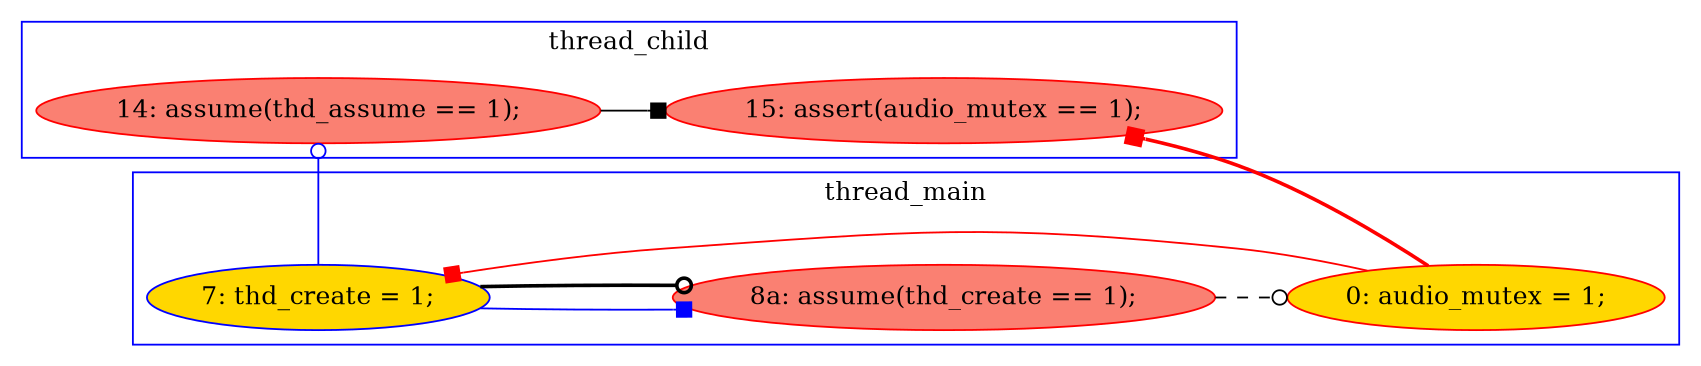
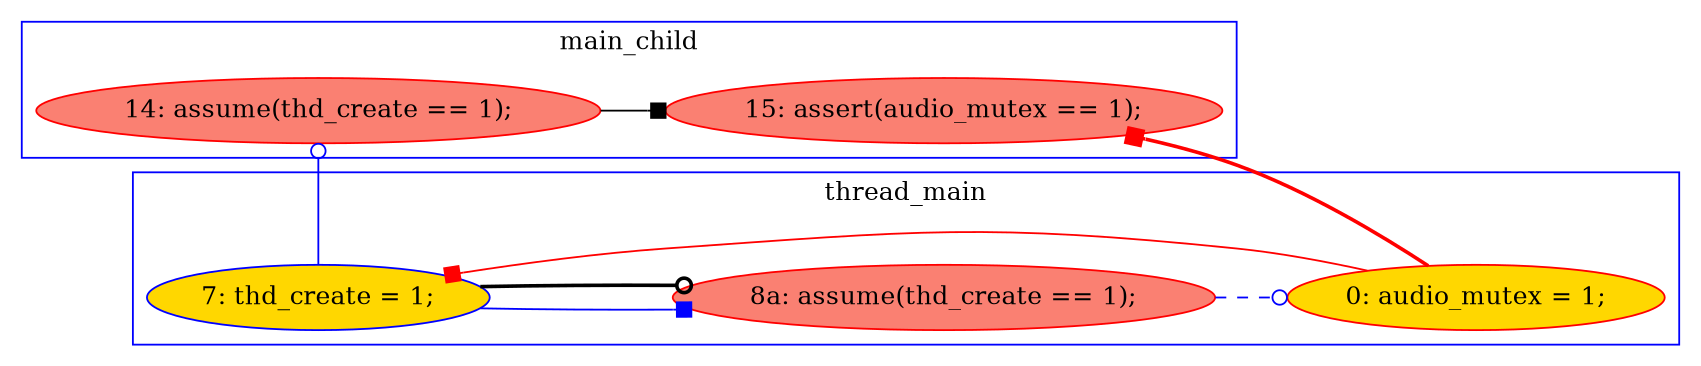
cluster "thread_child": label "thread_child" -> "main_child"
node "14: assume(thd_assume == 1);": label "14: assume(thd_assume == 1);" -> "14: assume(thd_create == 1);"
edge "8a: assume(thd_create == 1);" -> "0: audio_mutex = 1;": color black -> Blue
